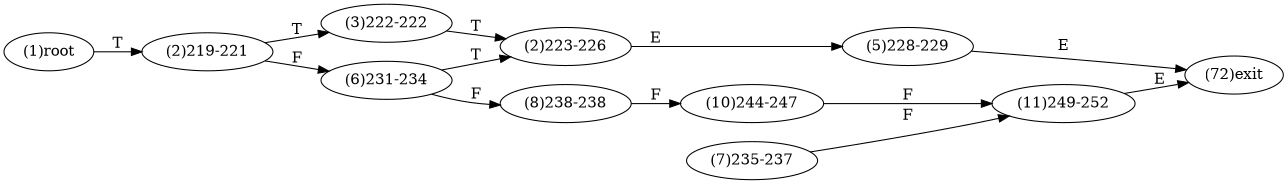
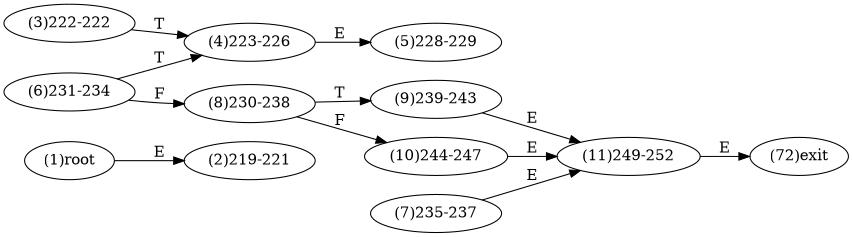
edge "(2)219-221" -> "(3)222-222": removed, label "T"
edge "(1)root" -> "(2)219-221": label "T" -> "E"
node "(2)223-226": label "(2)223-226" -> "(4)223-226"
edge "(5)228-229" -> "(72)exit": removed, label "E"
edge "(2)219-221" -> "(6)231-234": removed, label "F"
edge "(10)244-247" -> "(11)249-252": label "F" -> "E"
node "(9)239-243": added
node "(8)238-238": label "(8)238-238" -> "(8)230-238"
edge "(7)235-237" -> "(11)249-252": label "F" -> "E"
